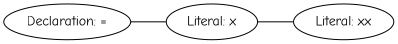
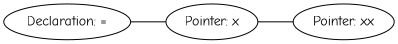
node "Literal: x": label "Literal: x" -> "Pointer: x"
node "Literal: xx": label "Literal: xx" -> "Pointer: xx"
